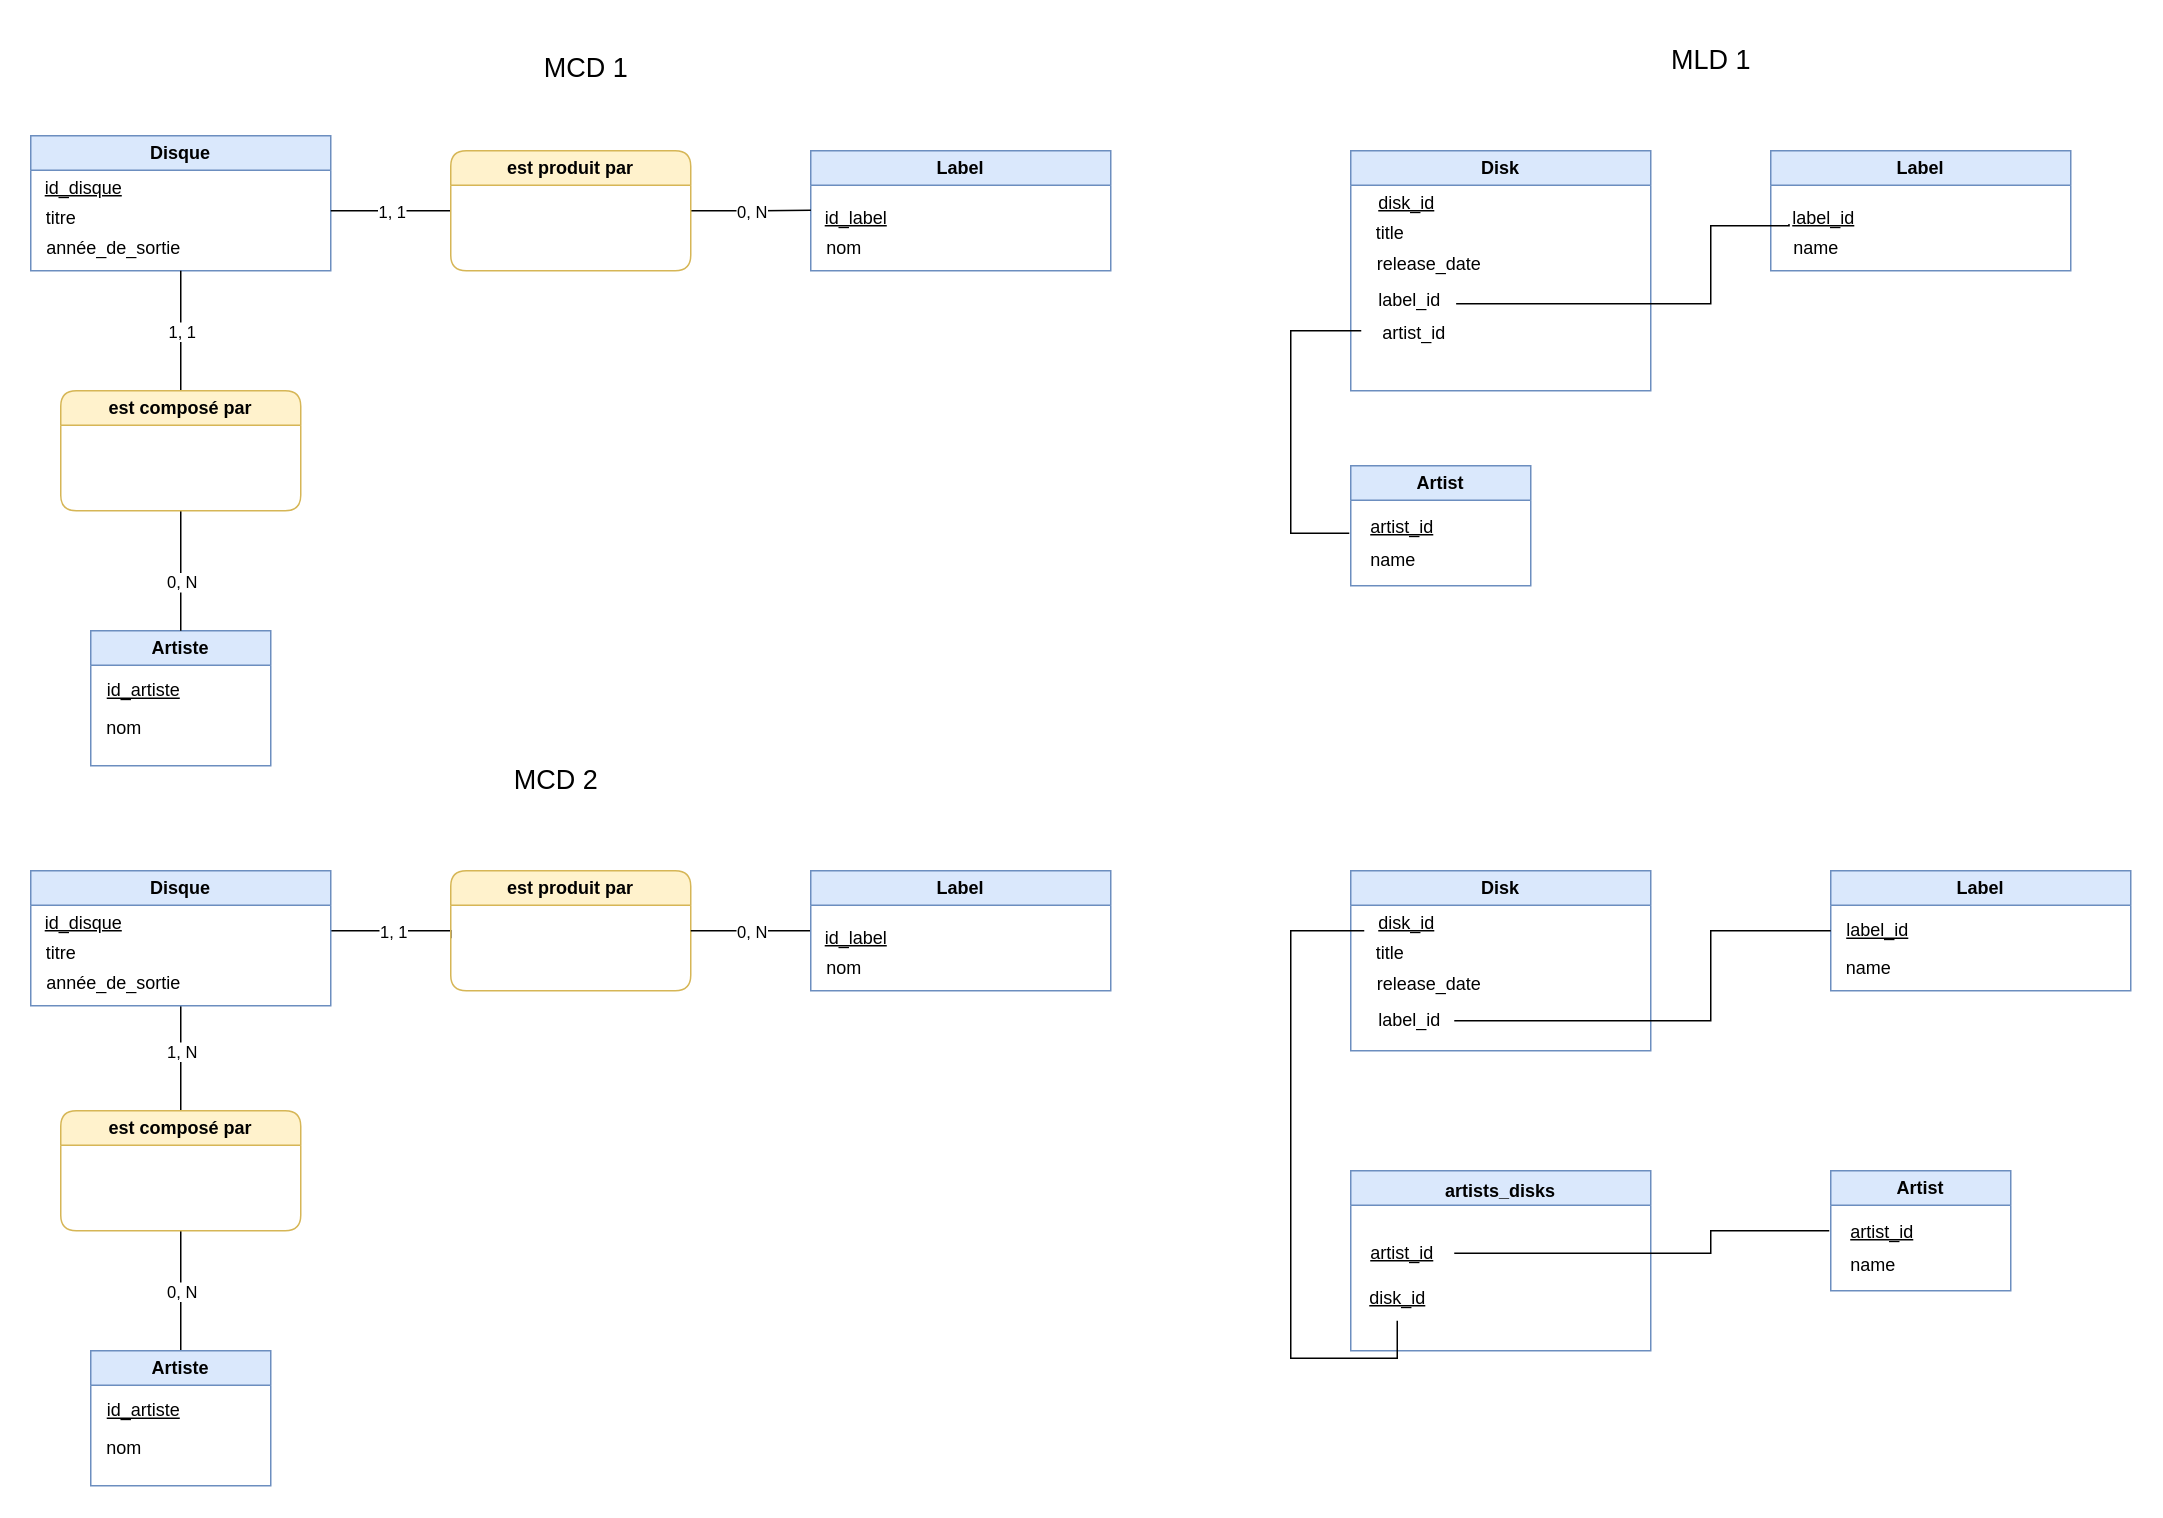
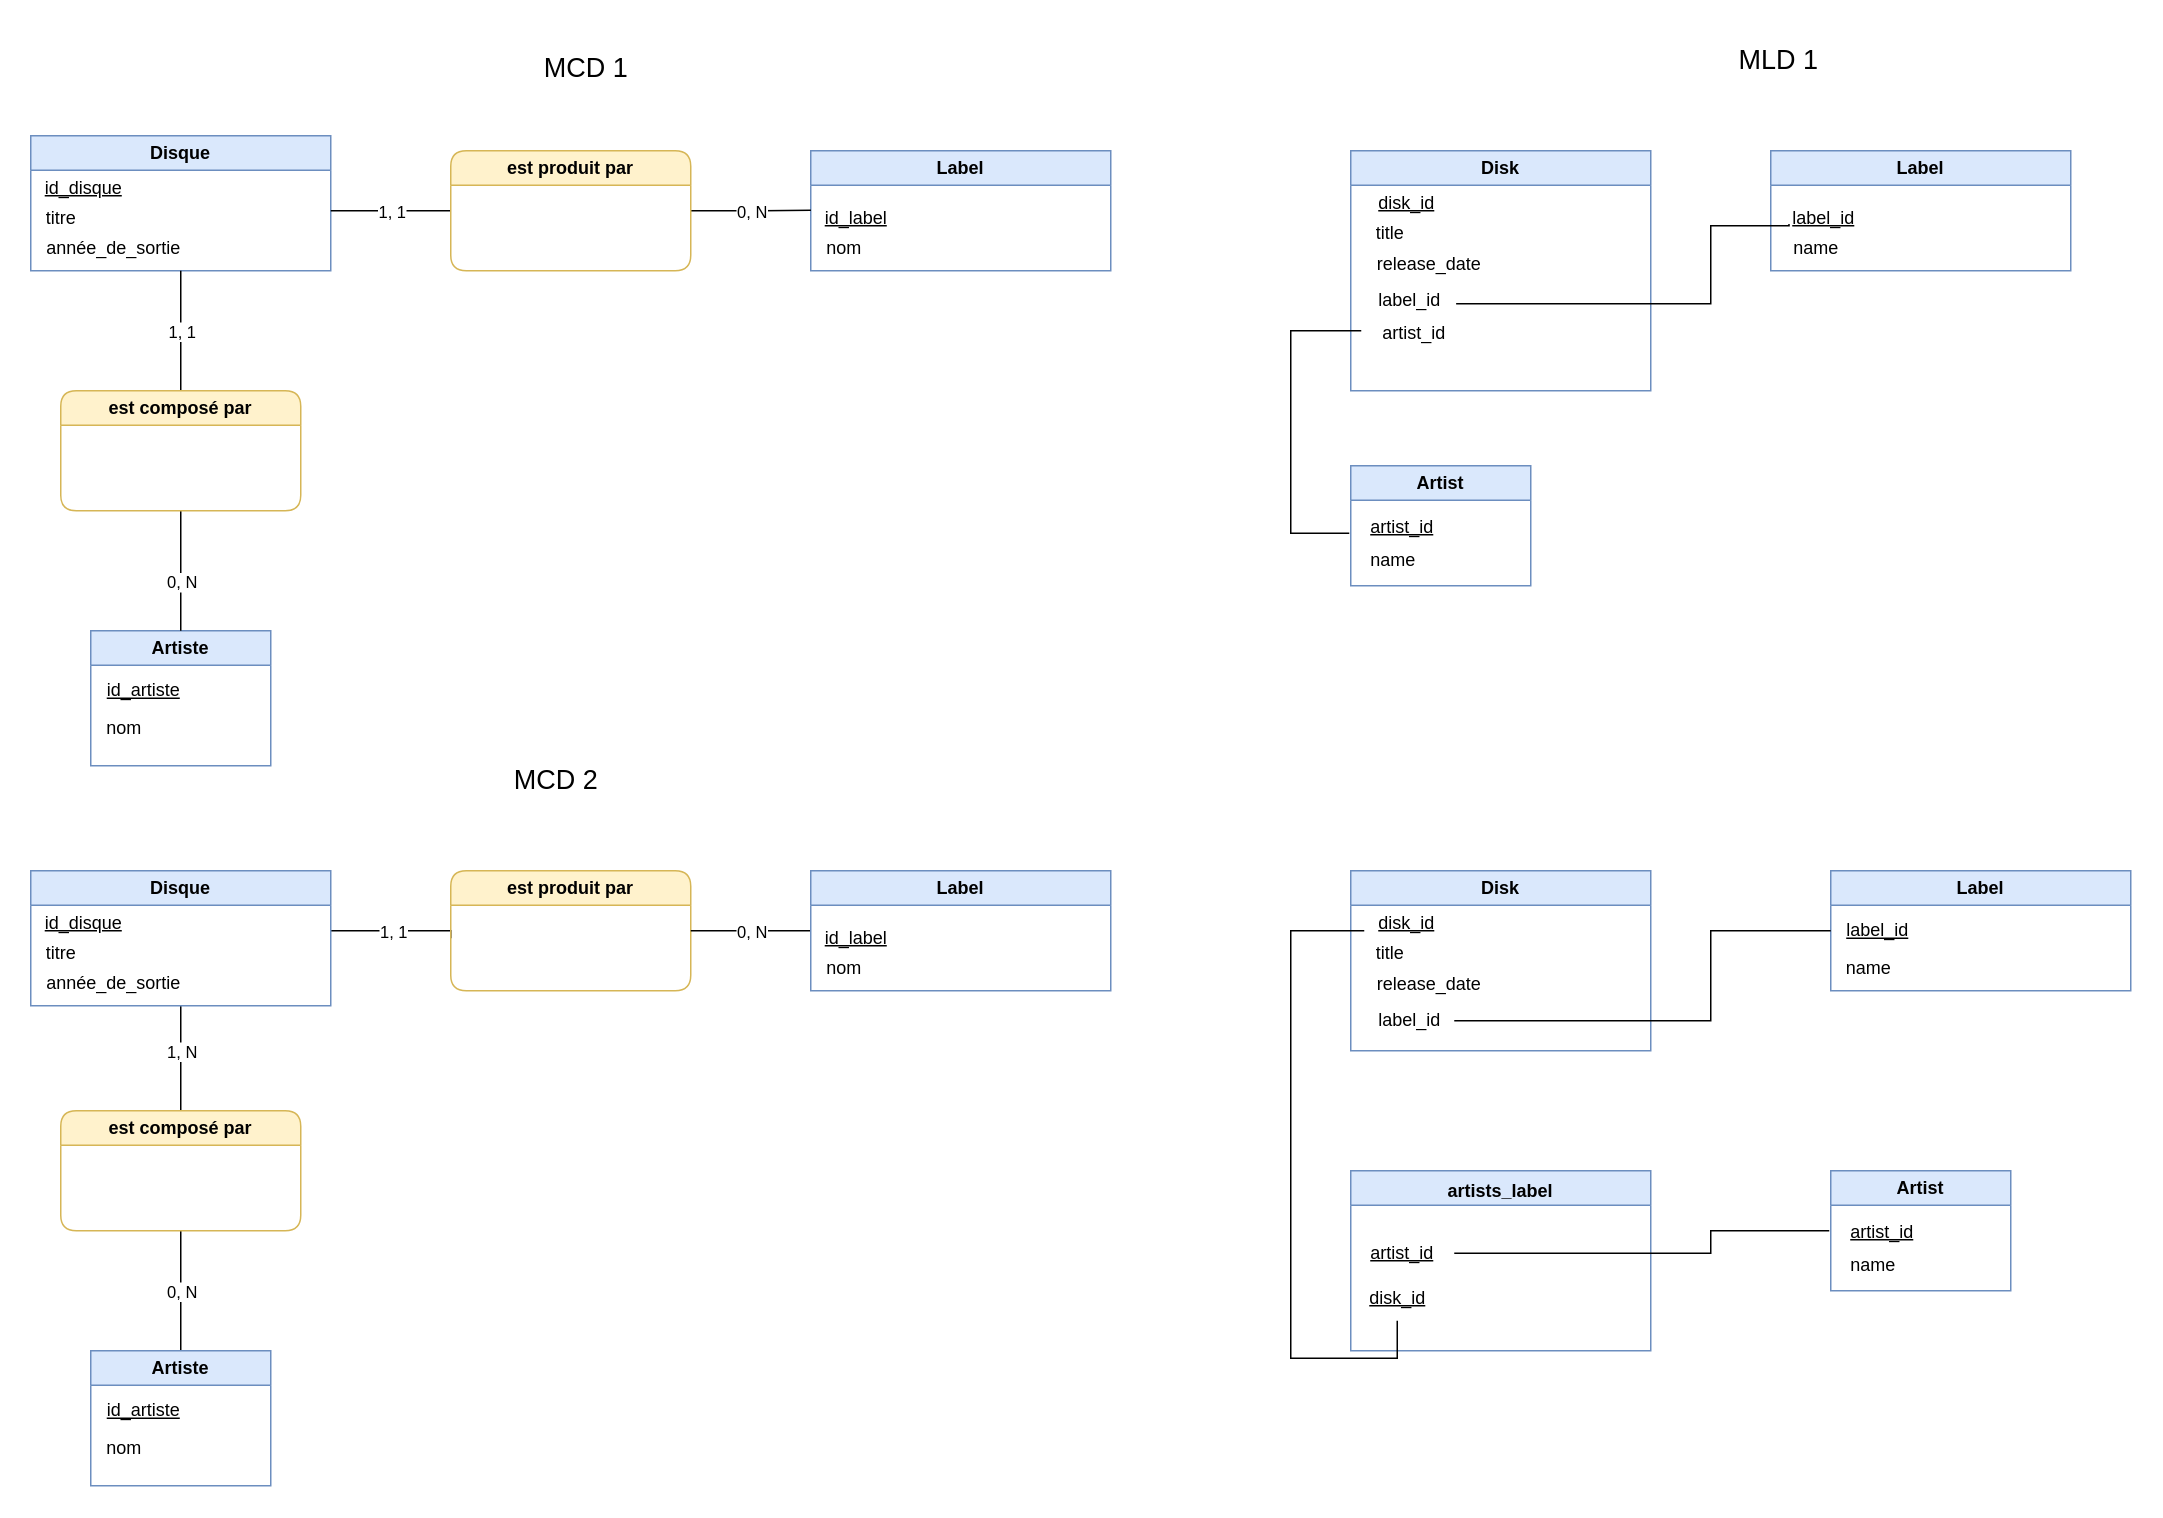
node "MLD 1": moved (1711, 61) -> (1778, 61)
node "artists_disks": label "artists_disks" -> "artists_label"
